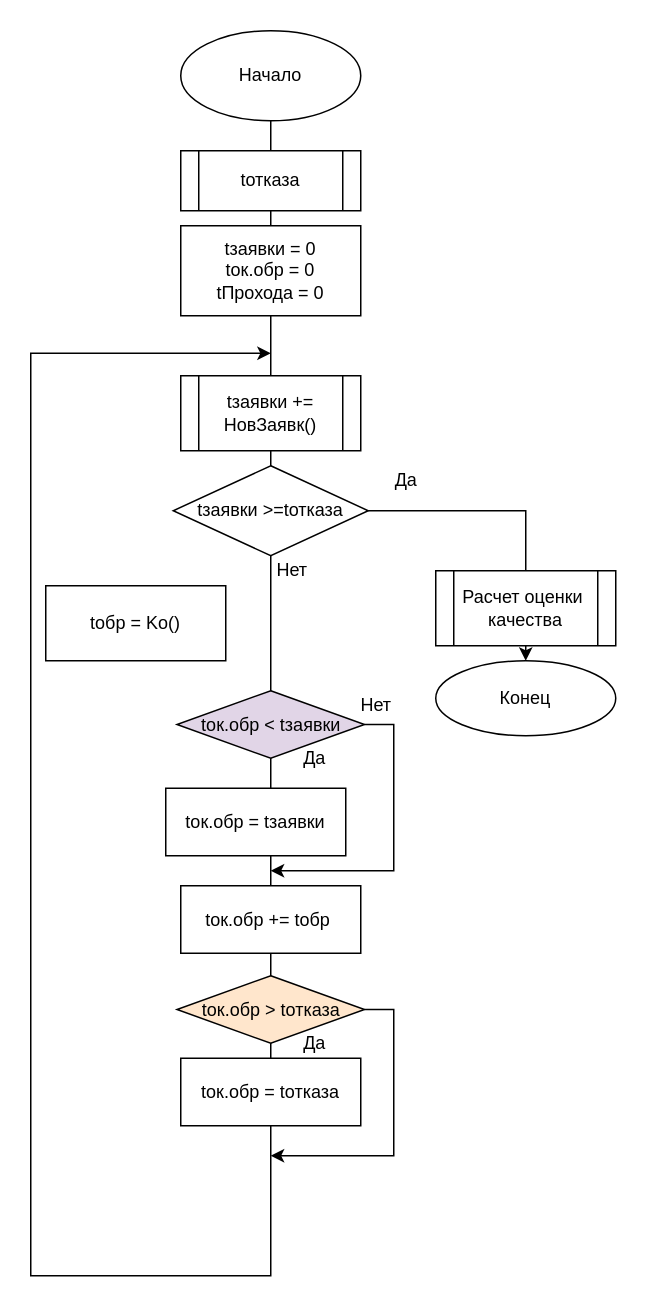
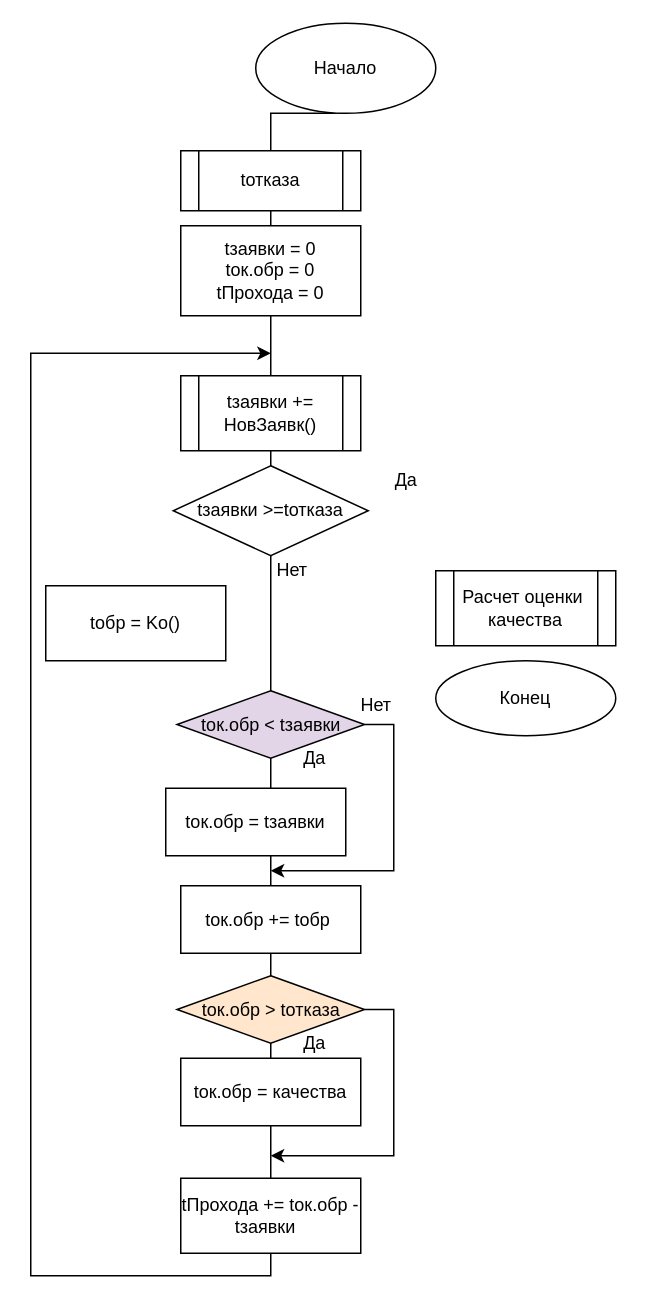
node "Начало": moved (271, 76) -> (346, 68)
edge "tзаявки >=tотказа" -> "Конец": removed
node "tок.обр = tотказа": label "tок.обр = tотказа" -> "tок.обр = качества"
node "tПрохода += tок.обр - tзаявки": added
